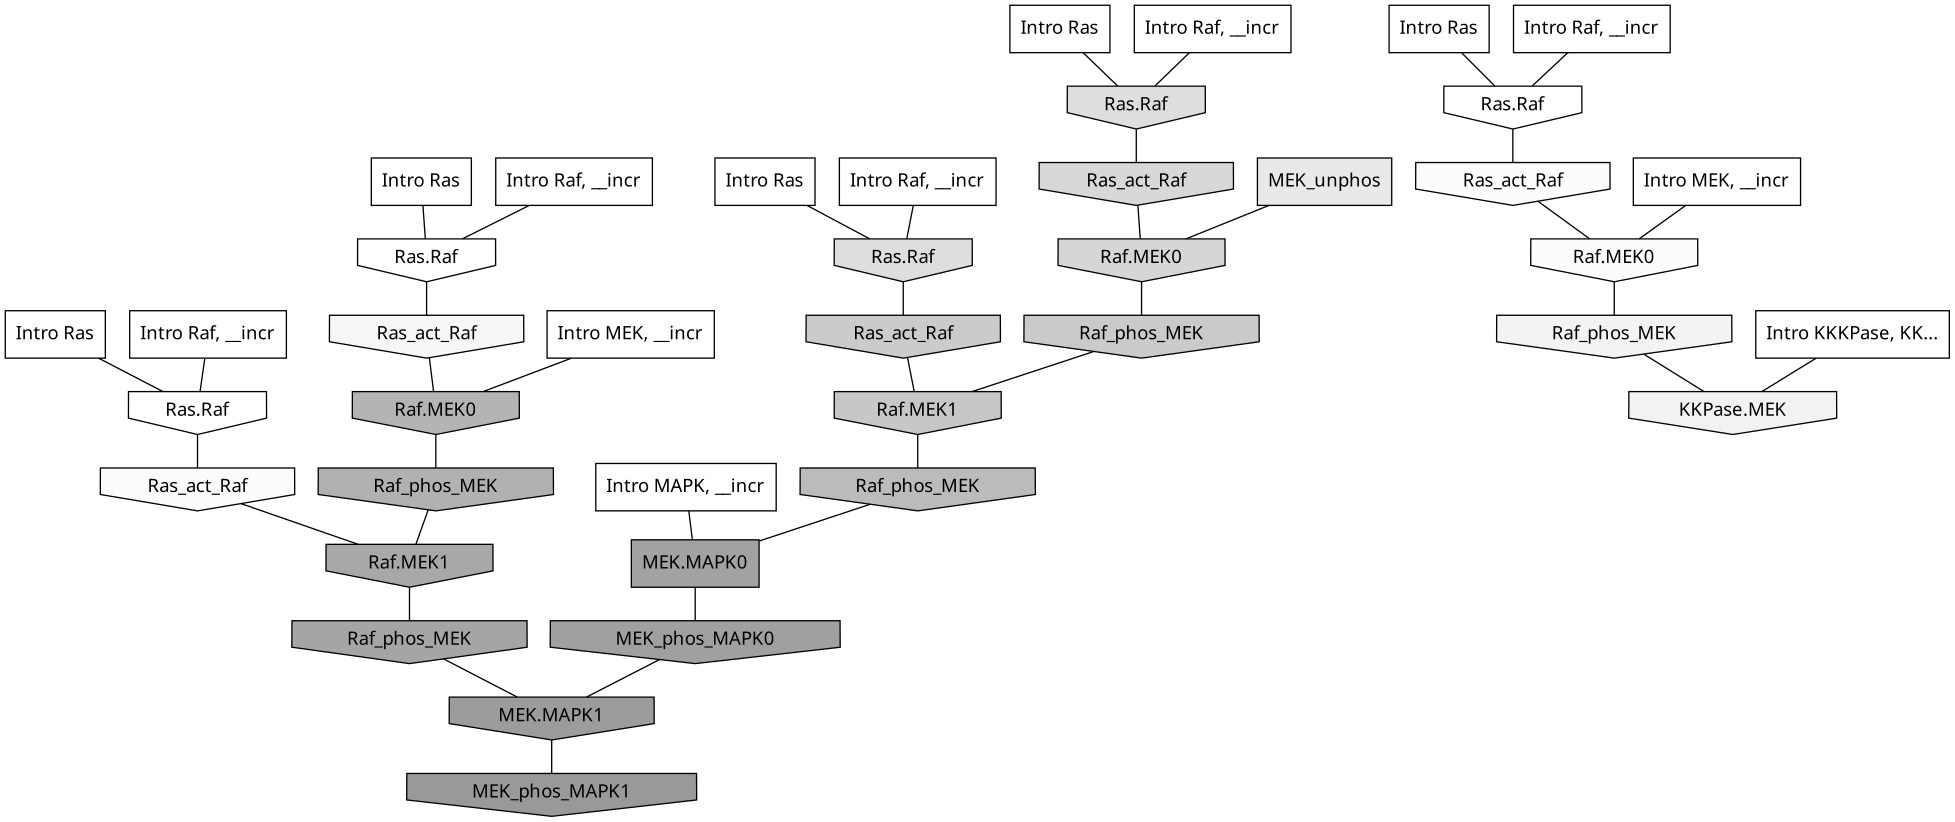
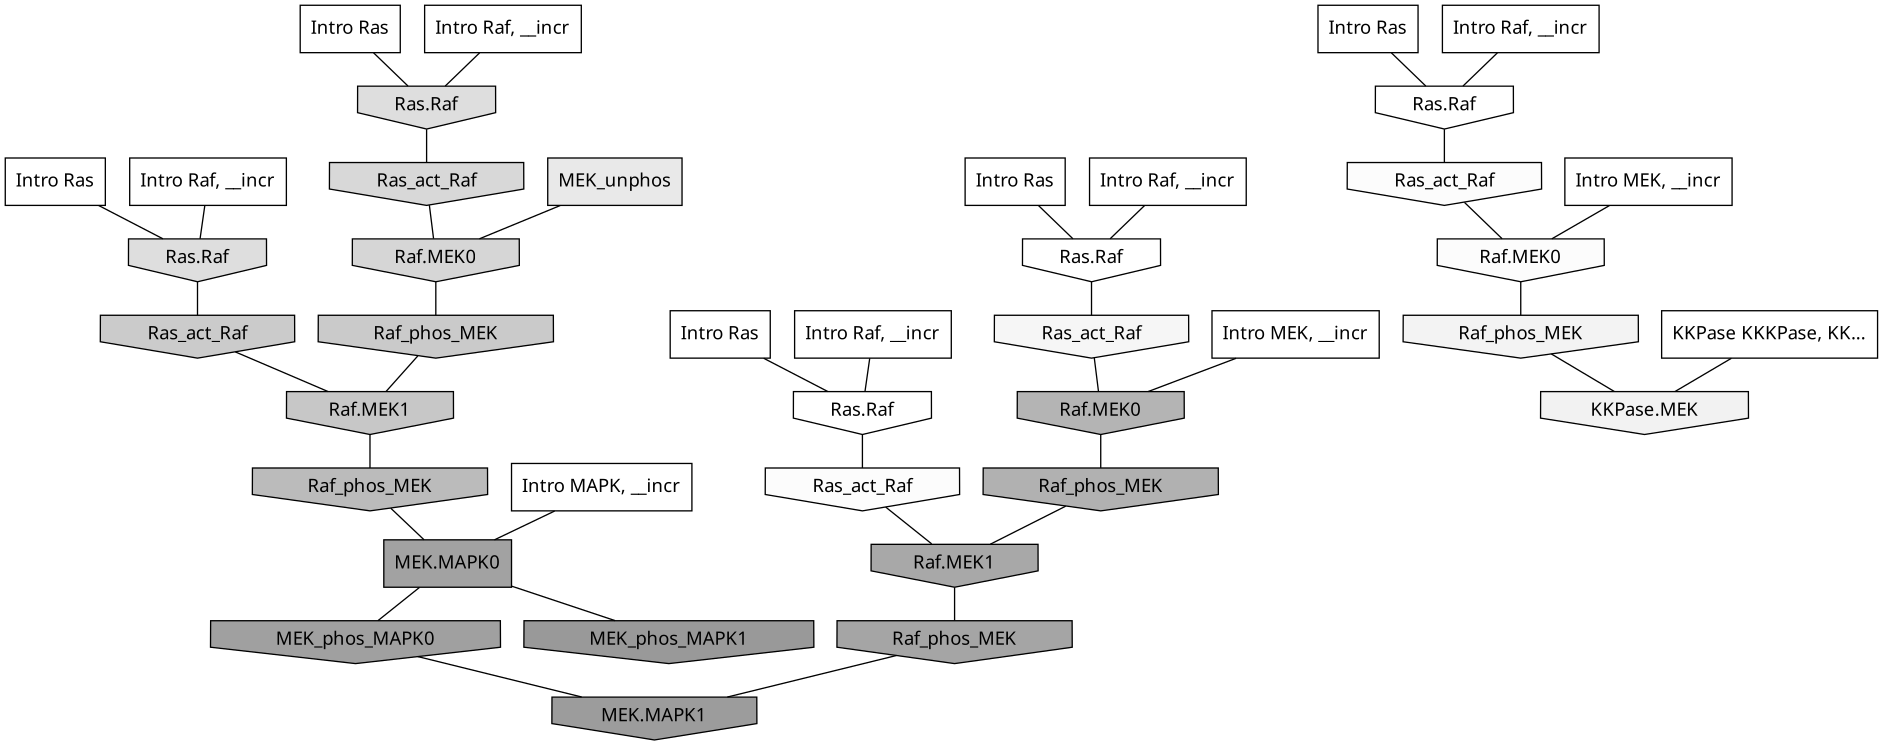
node "Intro KKKPase, KK...": label "Intro KKKPase, KK..." -> "KKPase KKKPase, KK..."
edge "MEK.MAPK1" -- "MEK_phos_MAPK1": now "MEK.MAPK0" -- "MEK_phos_MAPK1"
